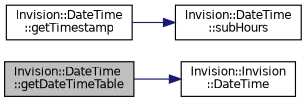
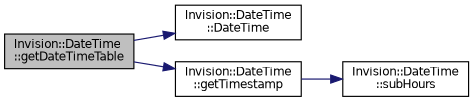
edge "Invision::DateTime ::getDateTimeTable" -> "Invision::DateTime ::getTimestamp": added
node "Invision::Invision ::DateTime": label "Invision::Invision ::DateTime" -> "Invision::DateTime ::DateTime"
